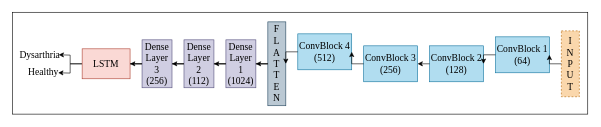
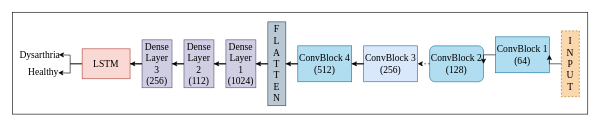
node "ConvBlock 4(512)": moved (325, 52) -> (325, 64)
node "ConvBlock 3(256)": fillcolor #b1ddf0 -> #dae8fc
edge "ConvBlock 2(128)" -> "ConvBlock 3(256)": style solid -> dashed
node "ConvBlock 2(128)": shape rectangle -> rounded rectangle
